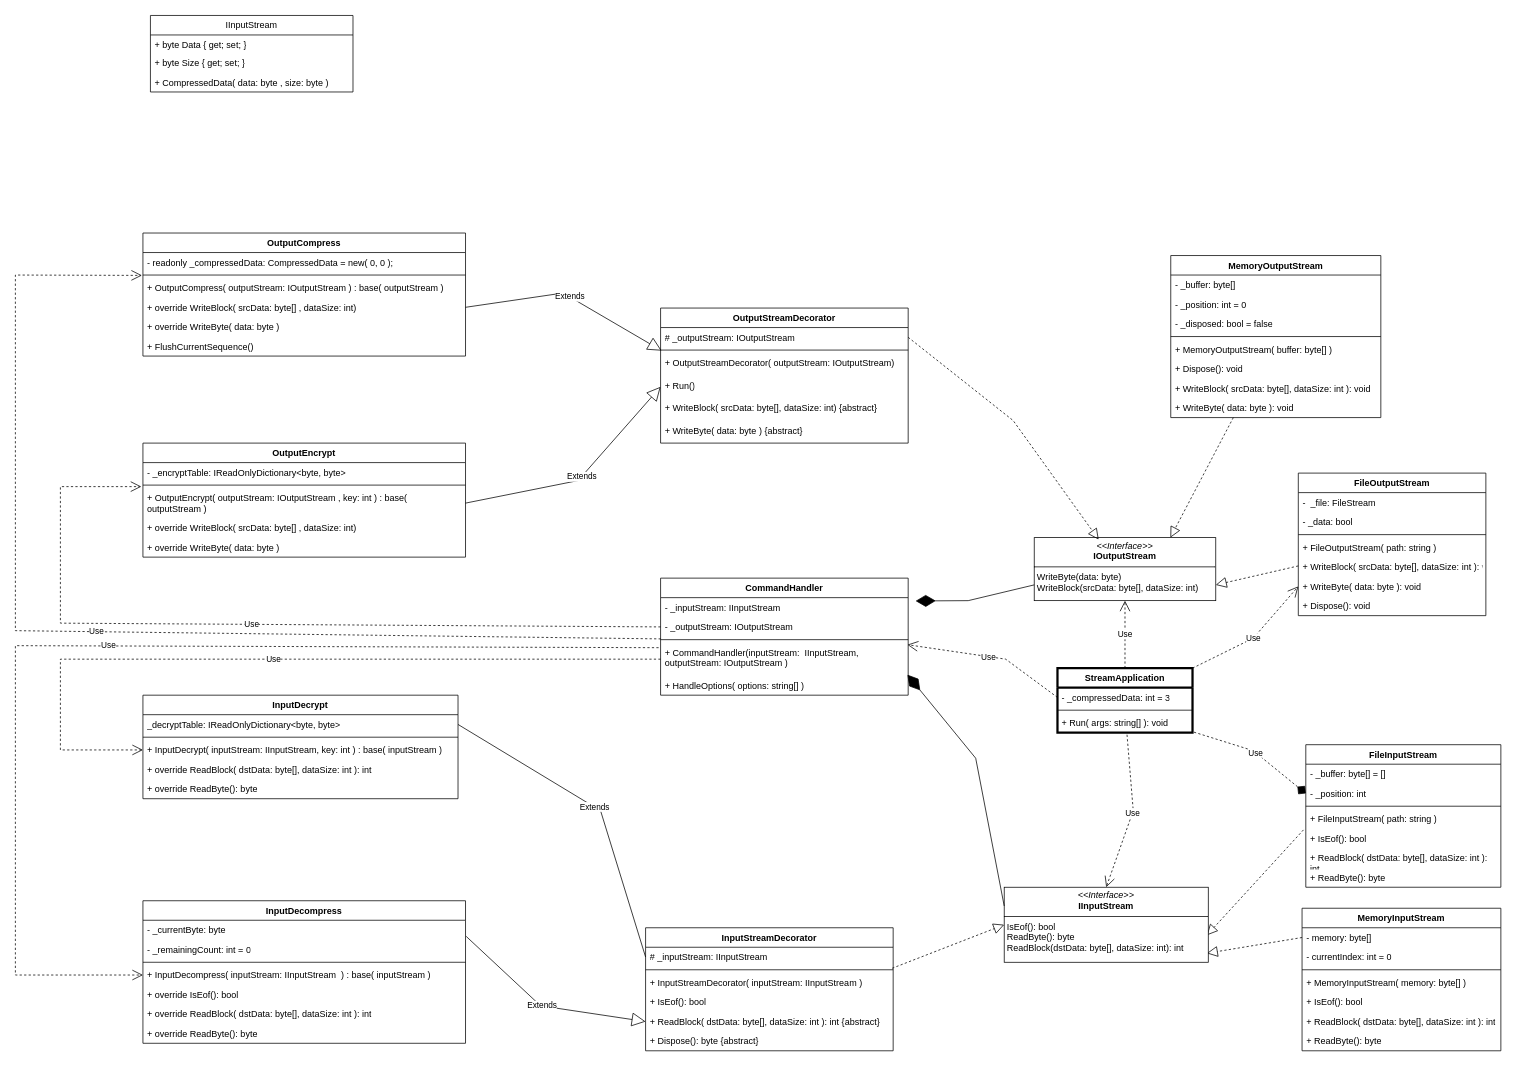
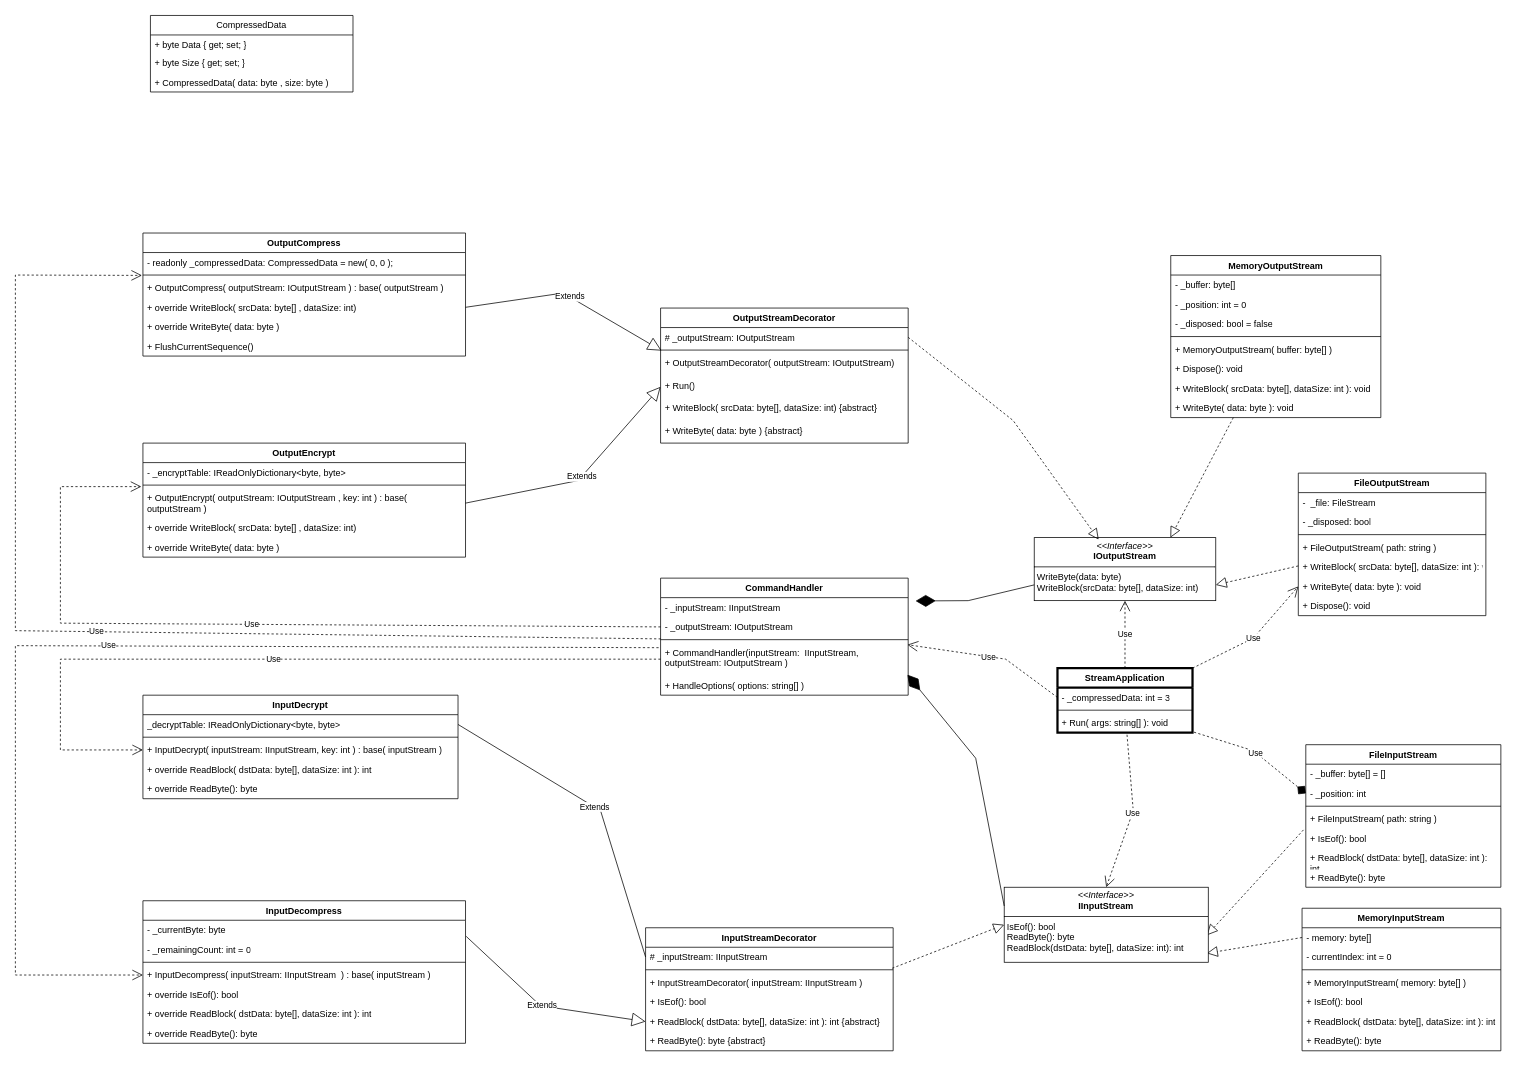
node "IInputStream": label "IInputStream" -> "CompressedData"
node "- _data: bool": label "- _data: bool" -> "- _disposed: bool"
node "+ Dispose(): byte {abstract}": label "+ Dispose(): byte {abstract}" -> "+ ReadByte(): byte {abstract}"
